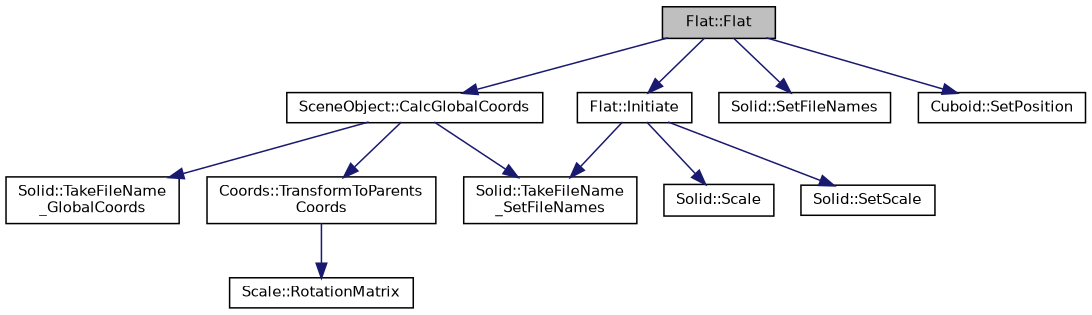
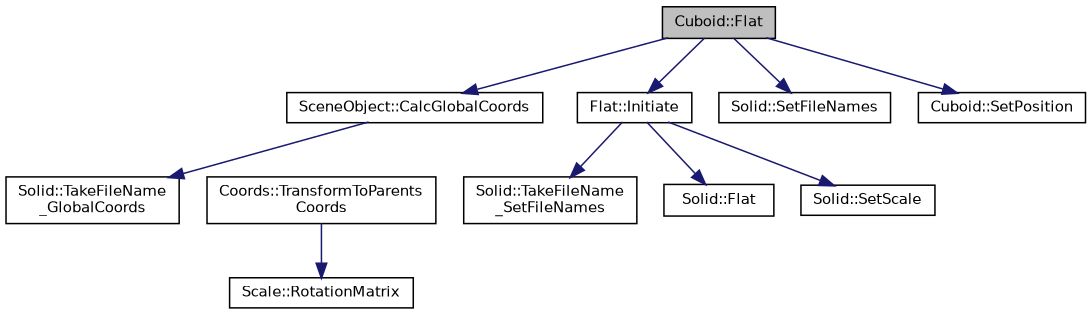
node "Flat::Flat": label "Flat::Flat" -> "Cuboid::Flat"
edge "SceneObject::CalcGlobalCoords" -> "Coords::TransformToParents Coords": removed
edge "SceneObject::CalcGlobalCoords" -> "Solid::TakeFileName _SetFileNames": removed
node "Solid::Scale": label "Solid::Scale" -> "Solid::Flat"
